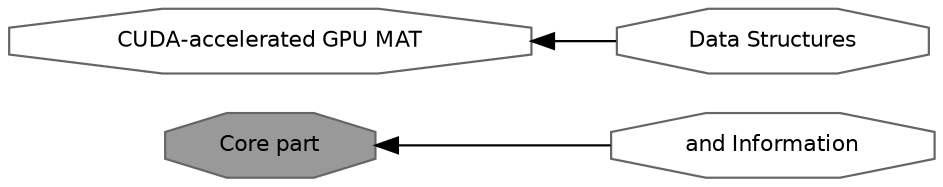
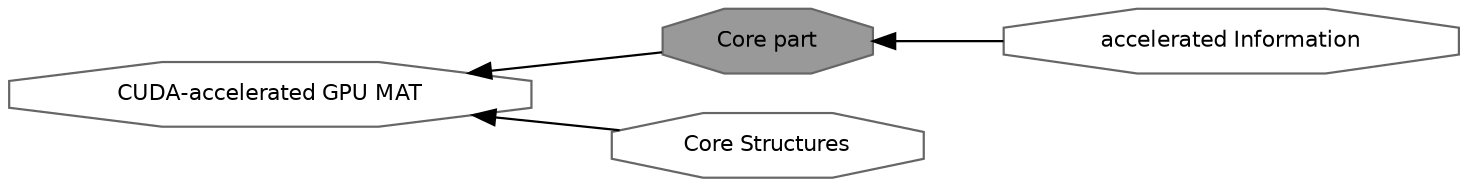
node "Data Structures": label "Data Structures" -> "Core Structures"
edge "Core part" -> "CUDA-accelerated GPU MAT": added
node "and Information": label "and Information" -> "accelerated Information"
